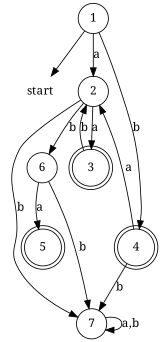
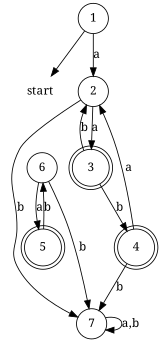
edge "2" -> "6": now "5" -> "6"
edge "1" -> "4": now "3" -> "4"
